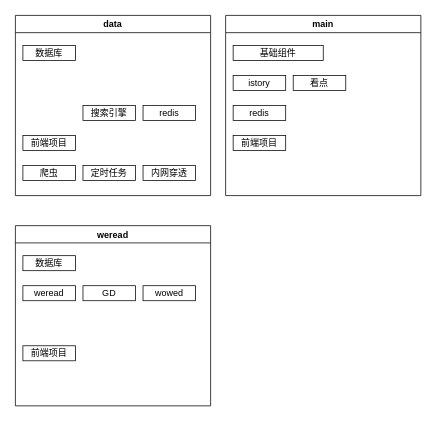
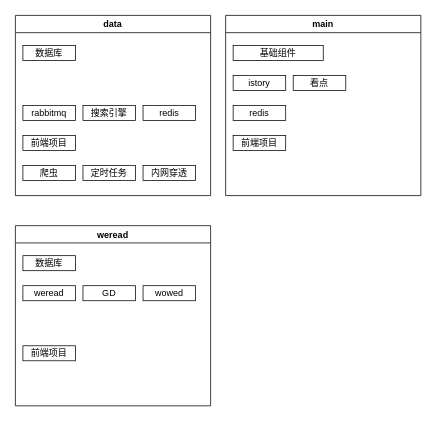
node "rabbitmq": added
